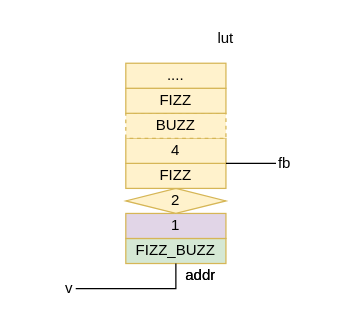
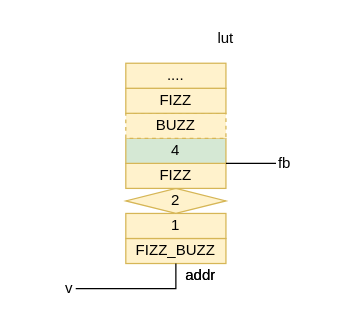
node "4": fillcolor #fff2cc -> #d5e8d4
node "1": fillcolor #e1d5e7 -> #fff2cc
node "FIZZ_BUZZ": fillcolor #d5e8d4 -> #fff2cc
